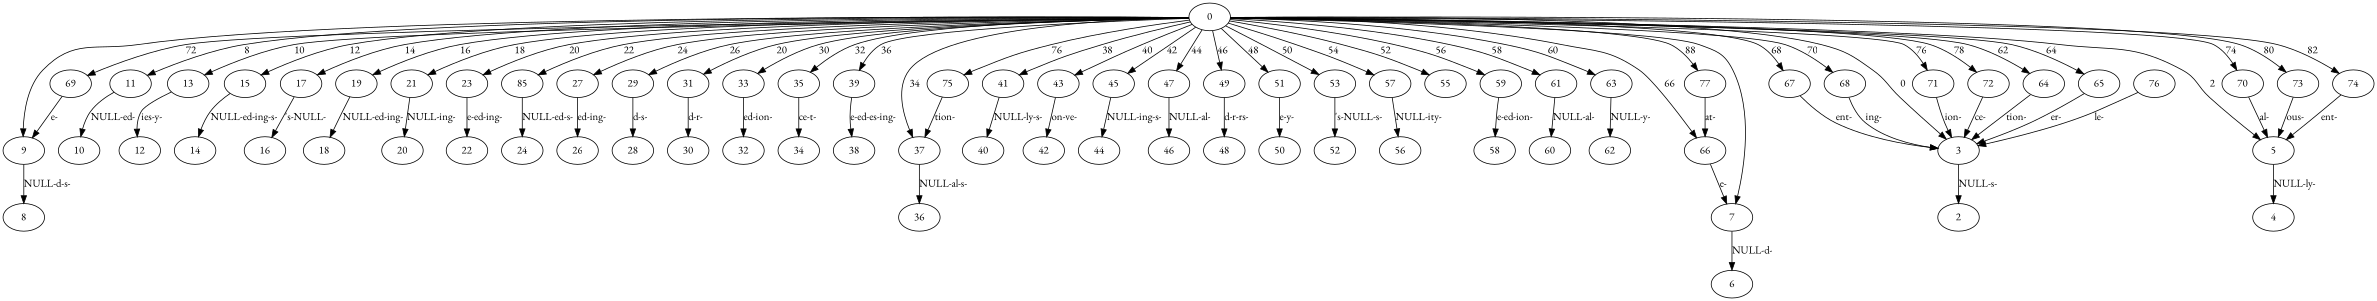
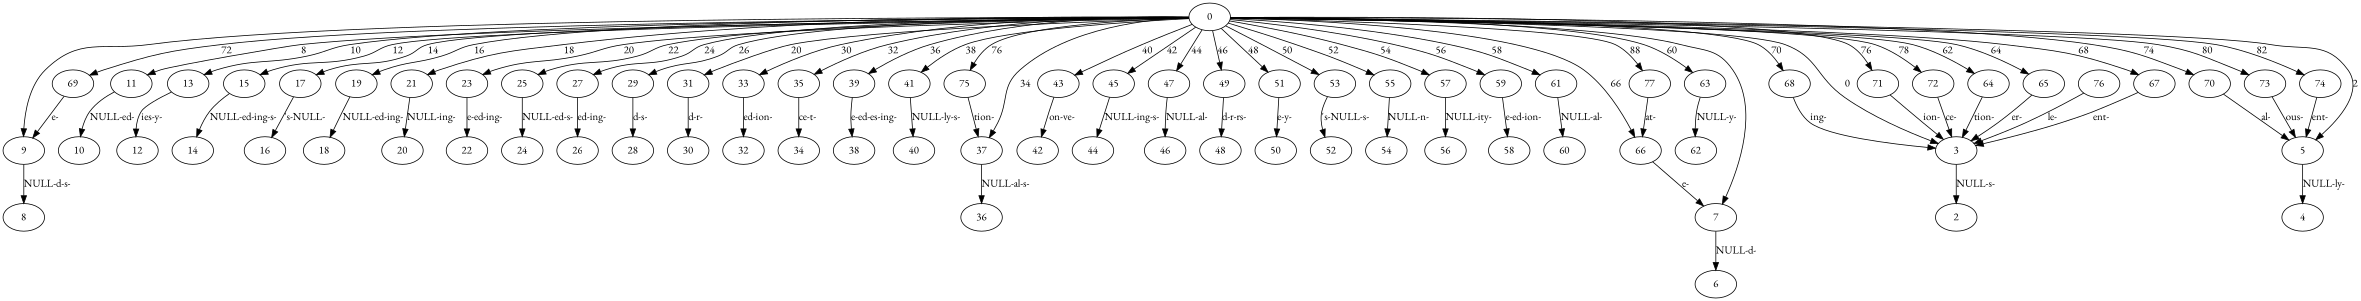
node "85": label "85" -> "25"
node "54": added
